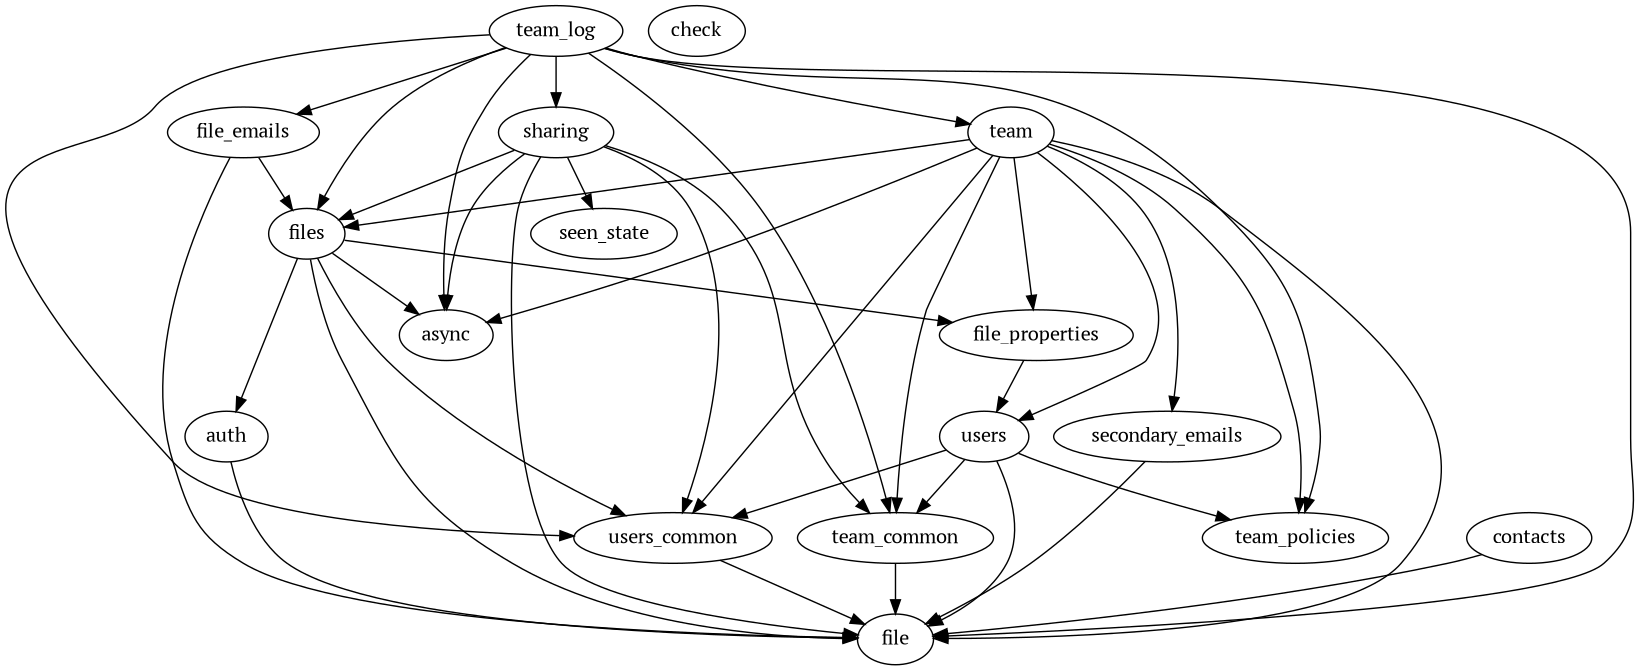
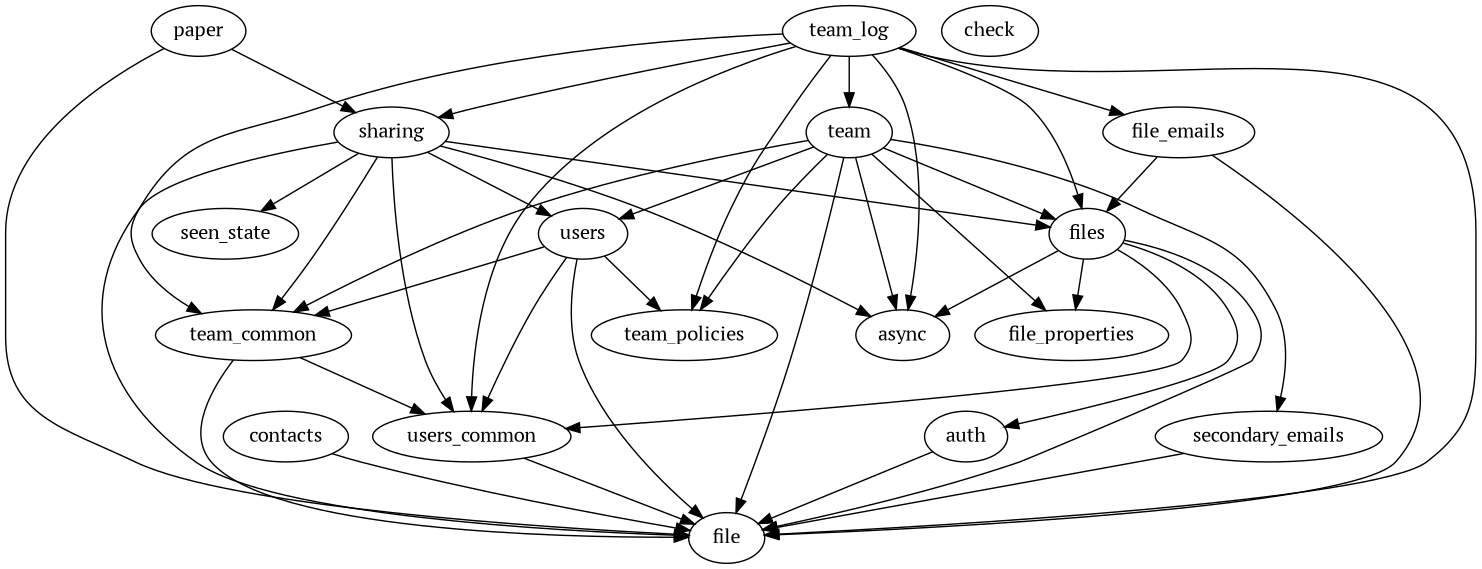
node "paper": added
edge "team" -> "users_common": now "team_common" -> "users_common"
edge "file_properties" -> "users": now "sharing" -> "users"
